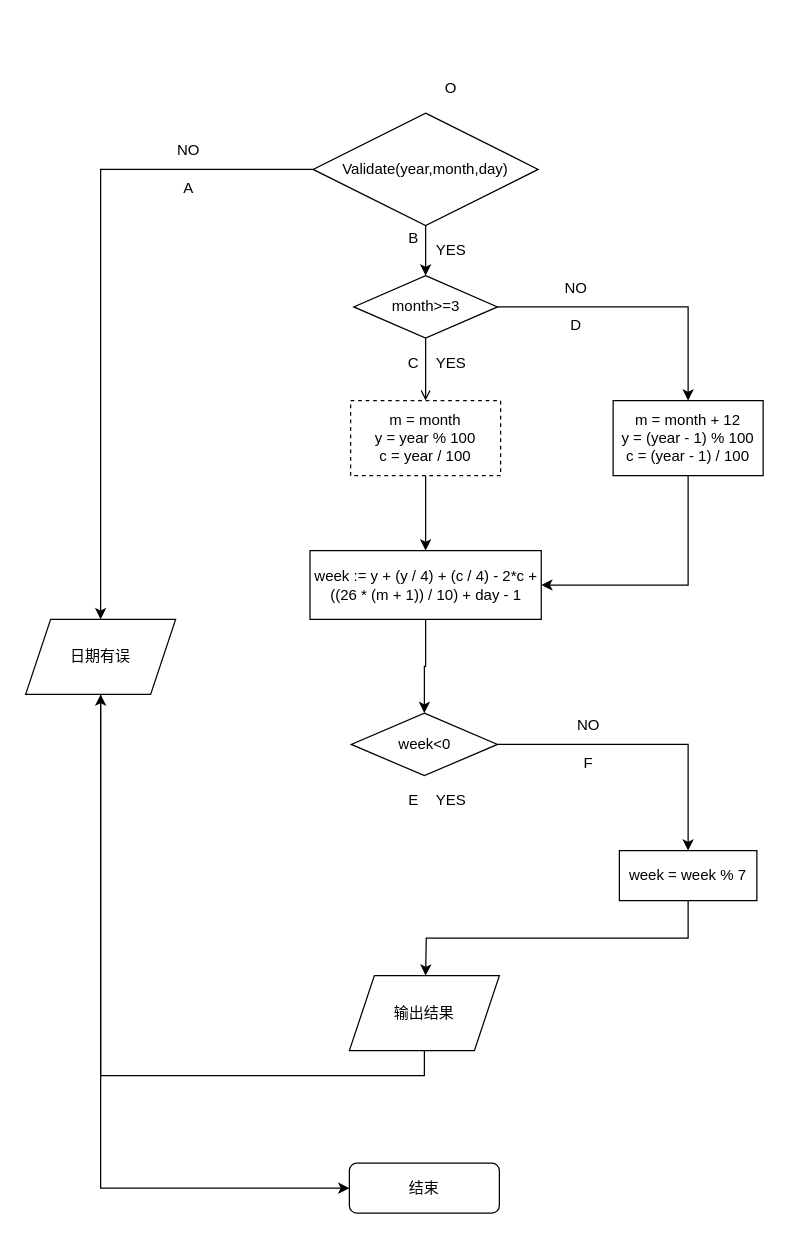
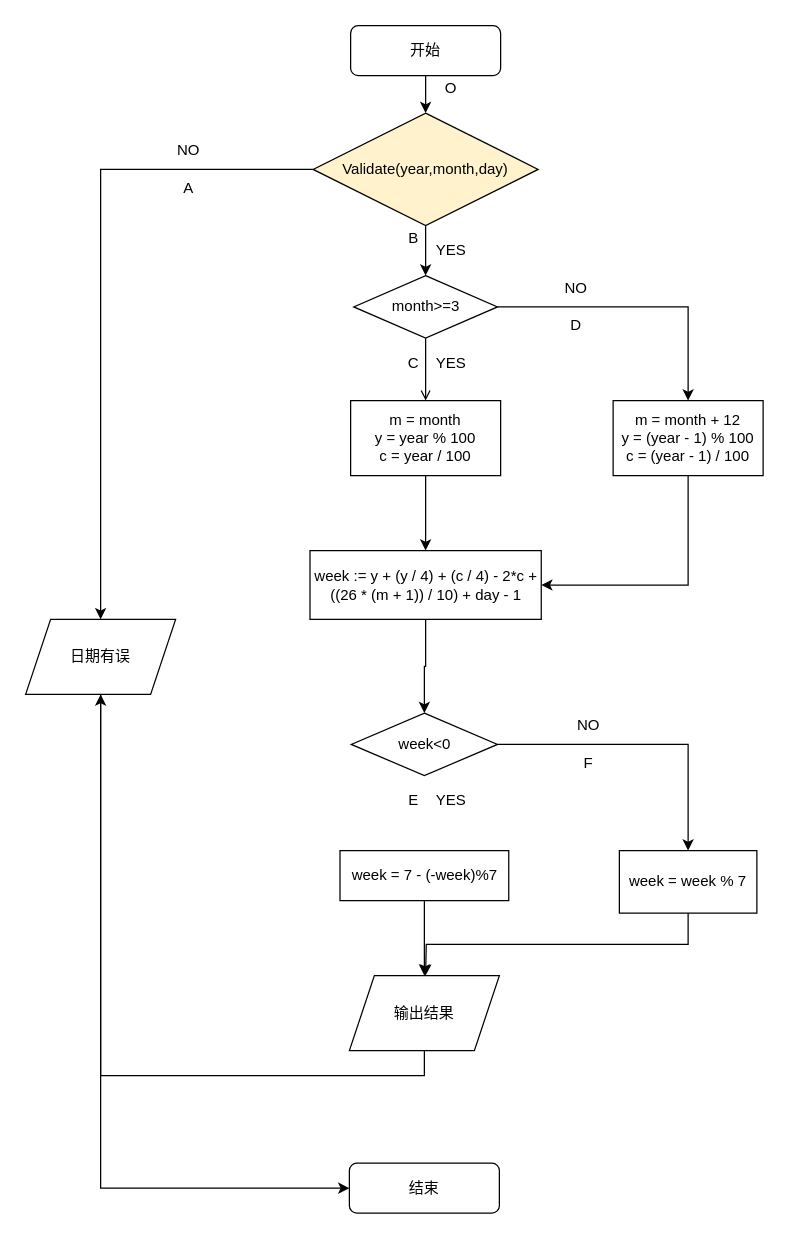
node "开始": added
edge "开始" -> "Validate(year,month,day)": added
node "Validate(year,month,day)": fillcolor #ffffff -> #fff2cc
node "m = month y = year % 100 c = year / 100": style dashed -> solid
node "week = 7 - (-week)%7": added
node "week = week % 7": size 138x50 -> 138x63
edge "week = 7 - (-week)%7" -> "输出结果": added
